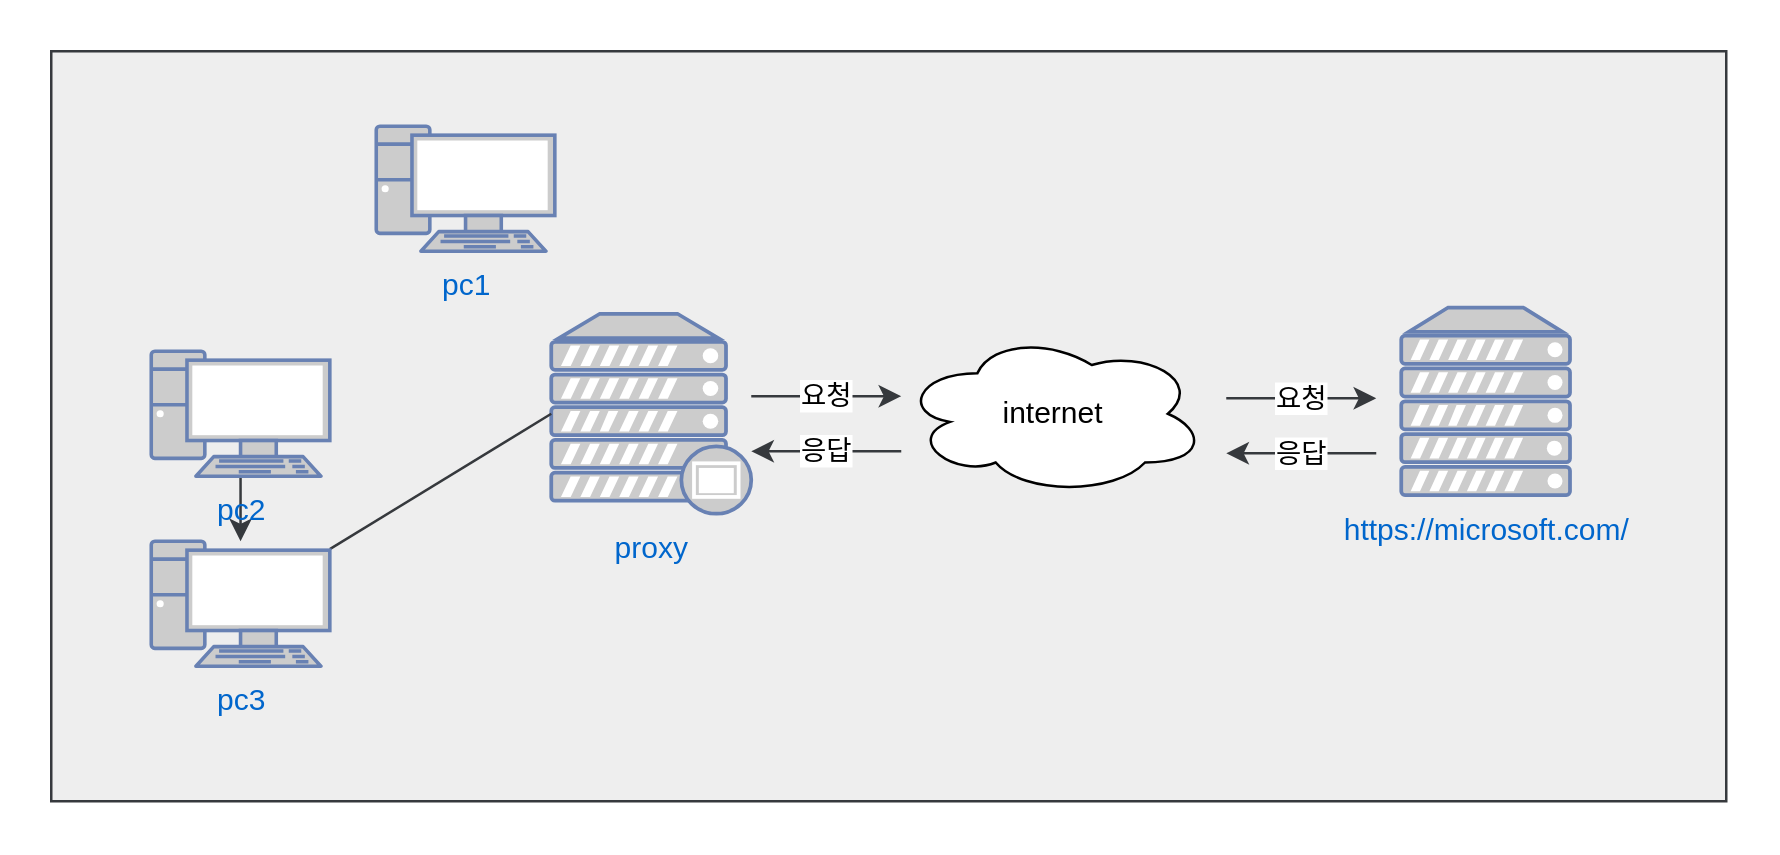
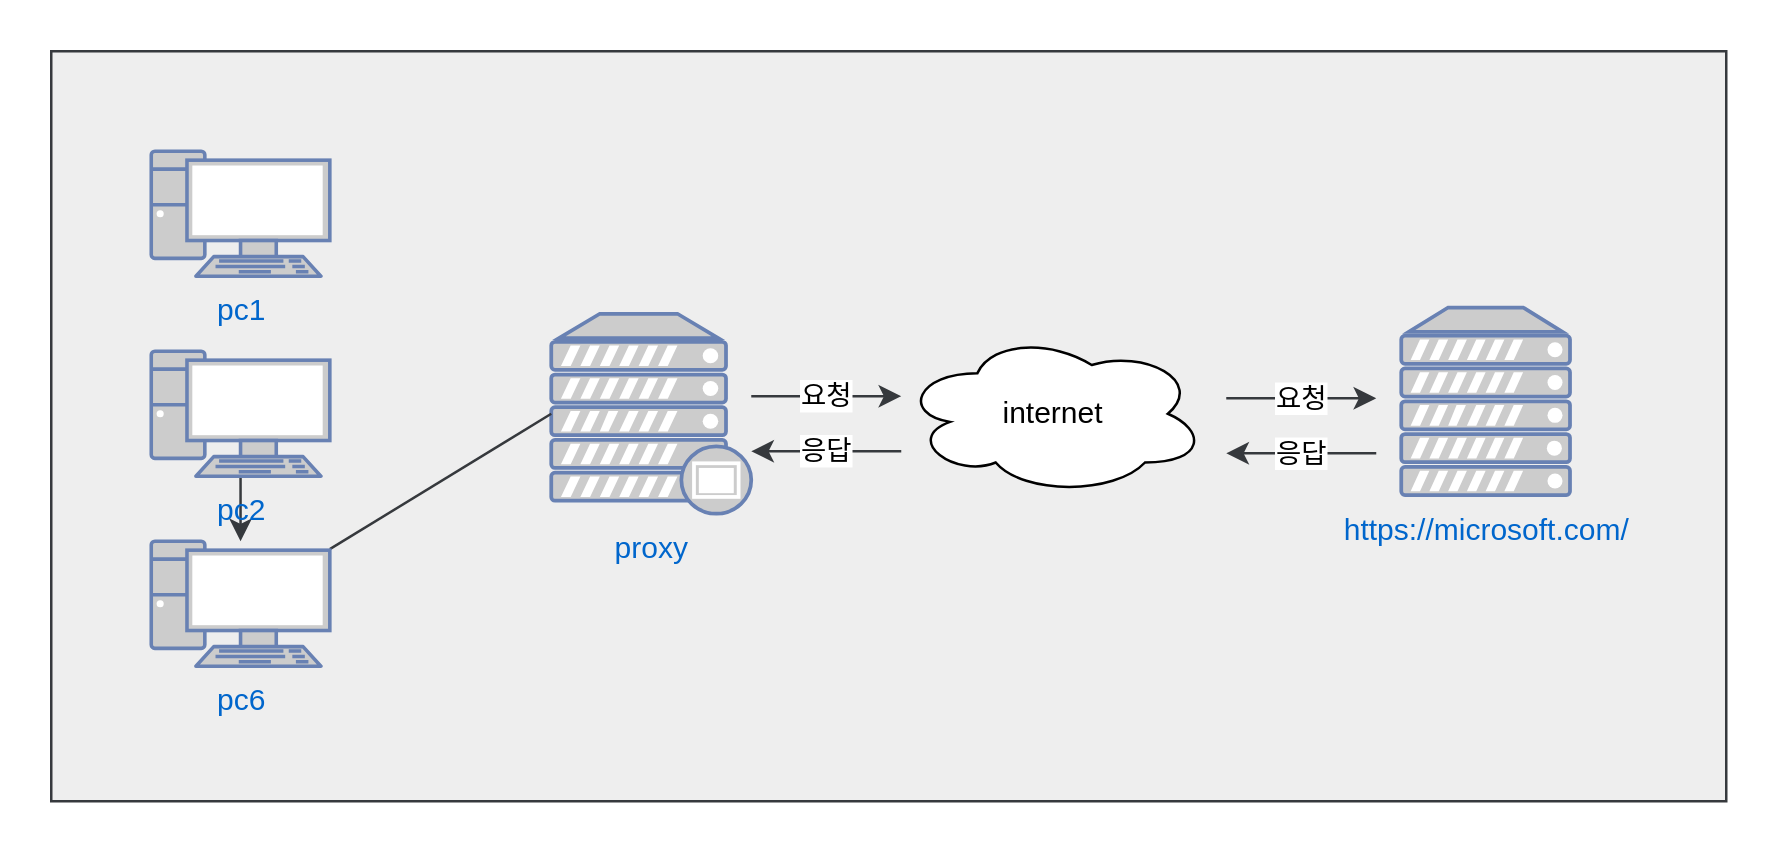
node "pc1": moved (466, 189) -> (241, 214)
node "pc3": label "pc3" -> "pc6"
